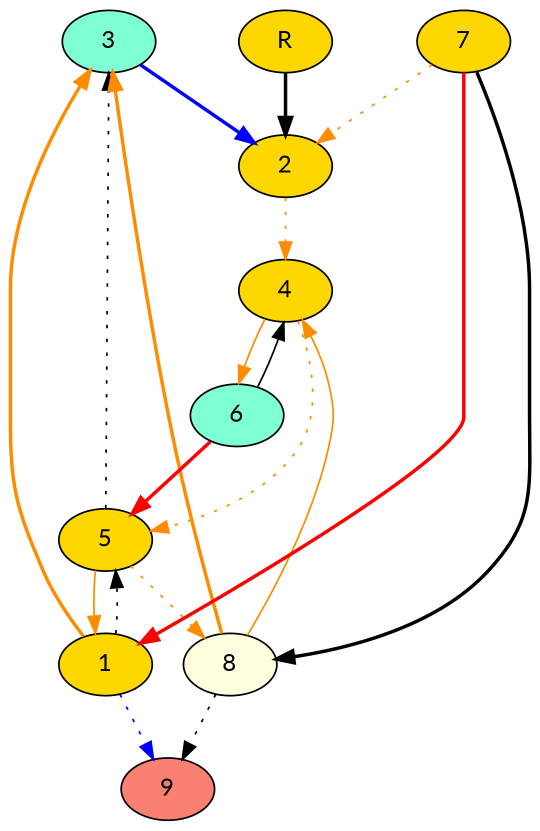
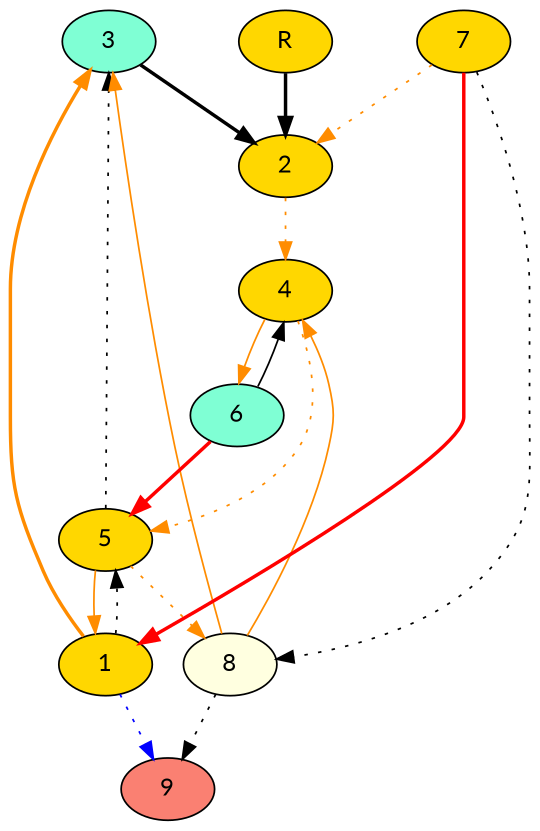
edge "3" -> "2": color blue -> black
edge "8" -> "3": style bold -> solid
edge "7" -> "8": style bold -> dotted
